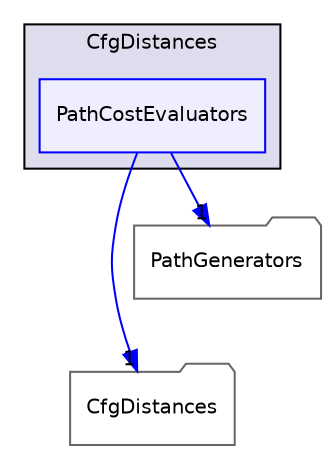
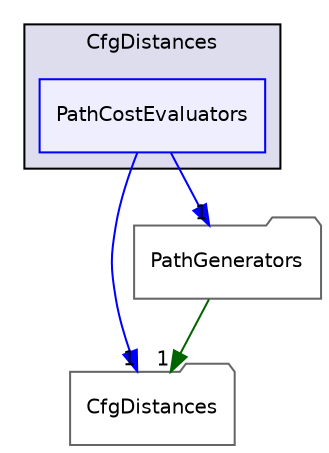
edge "PathGenerators" -> "CfgDistances": added
